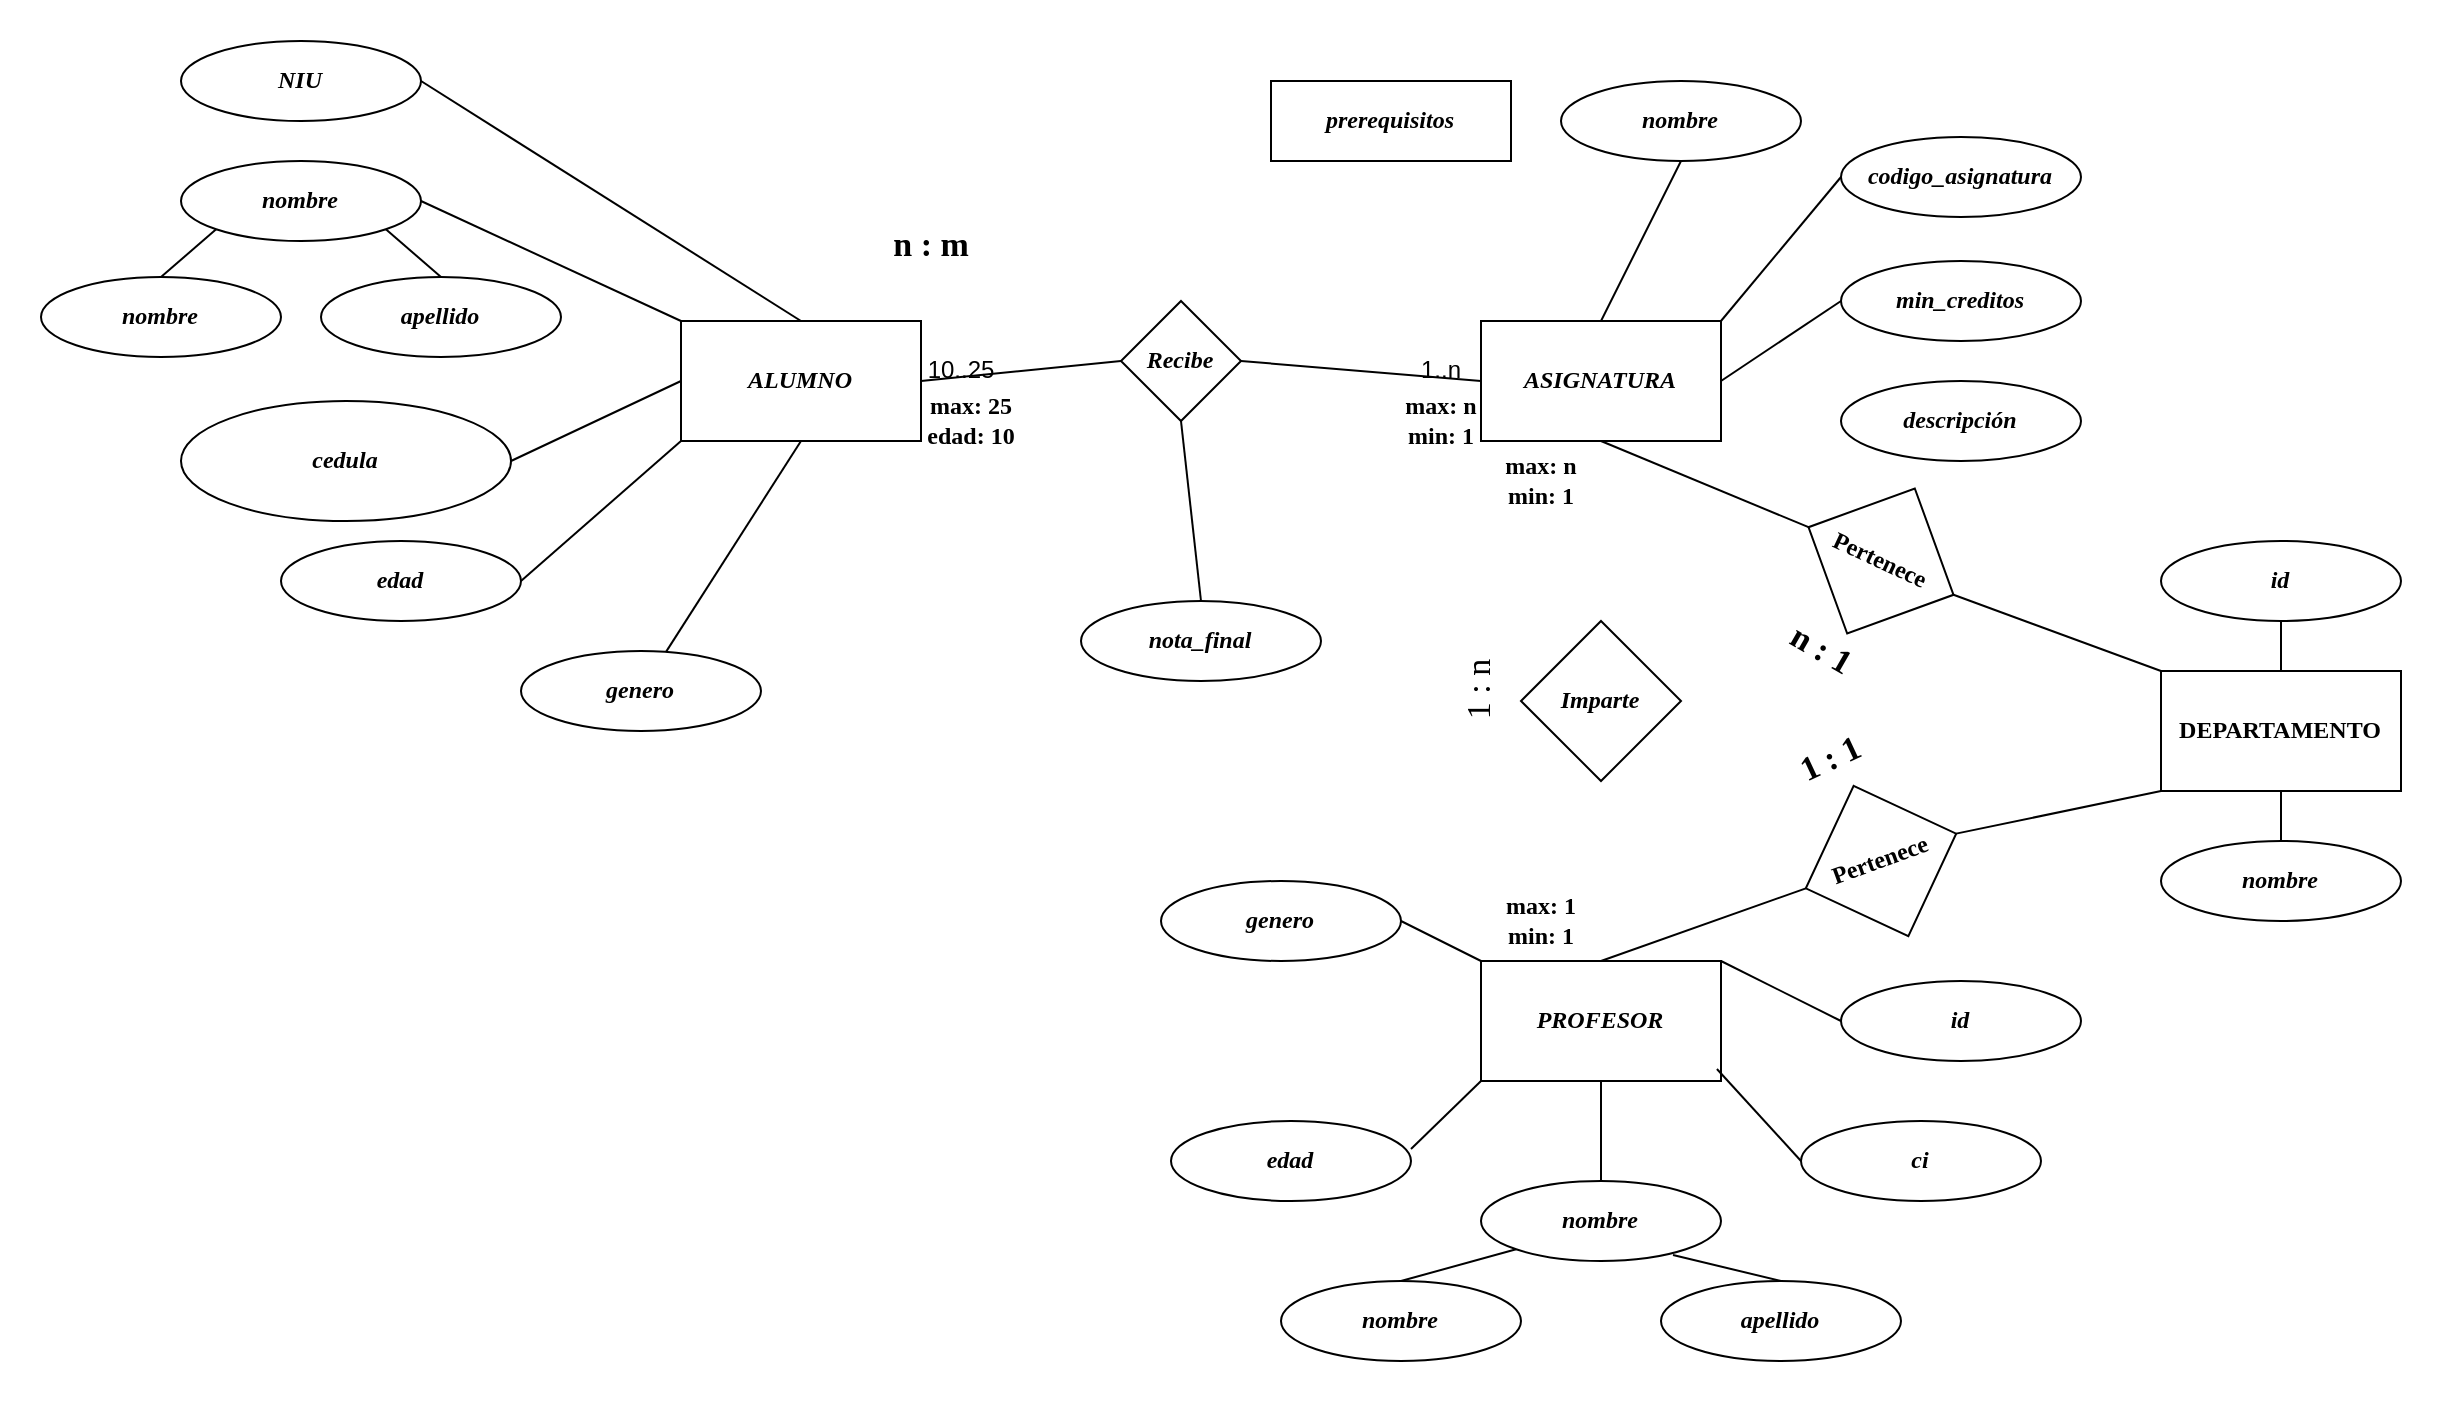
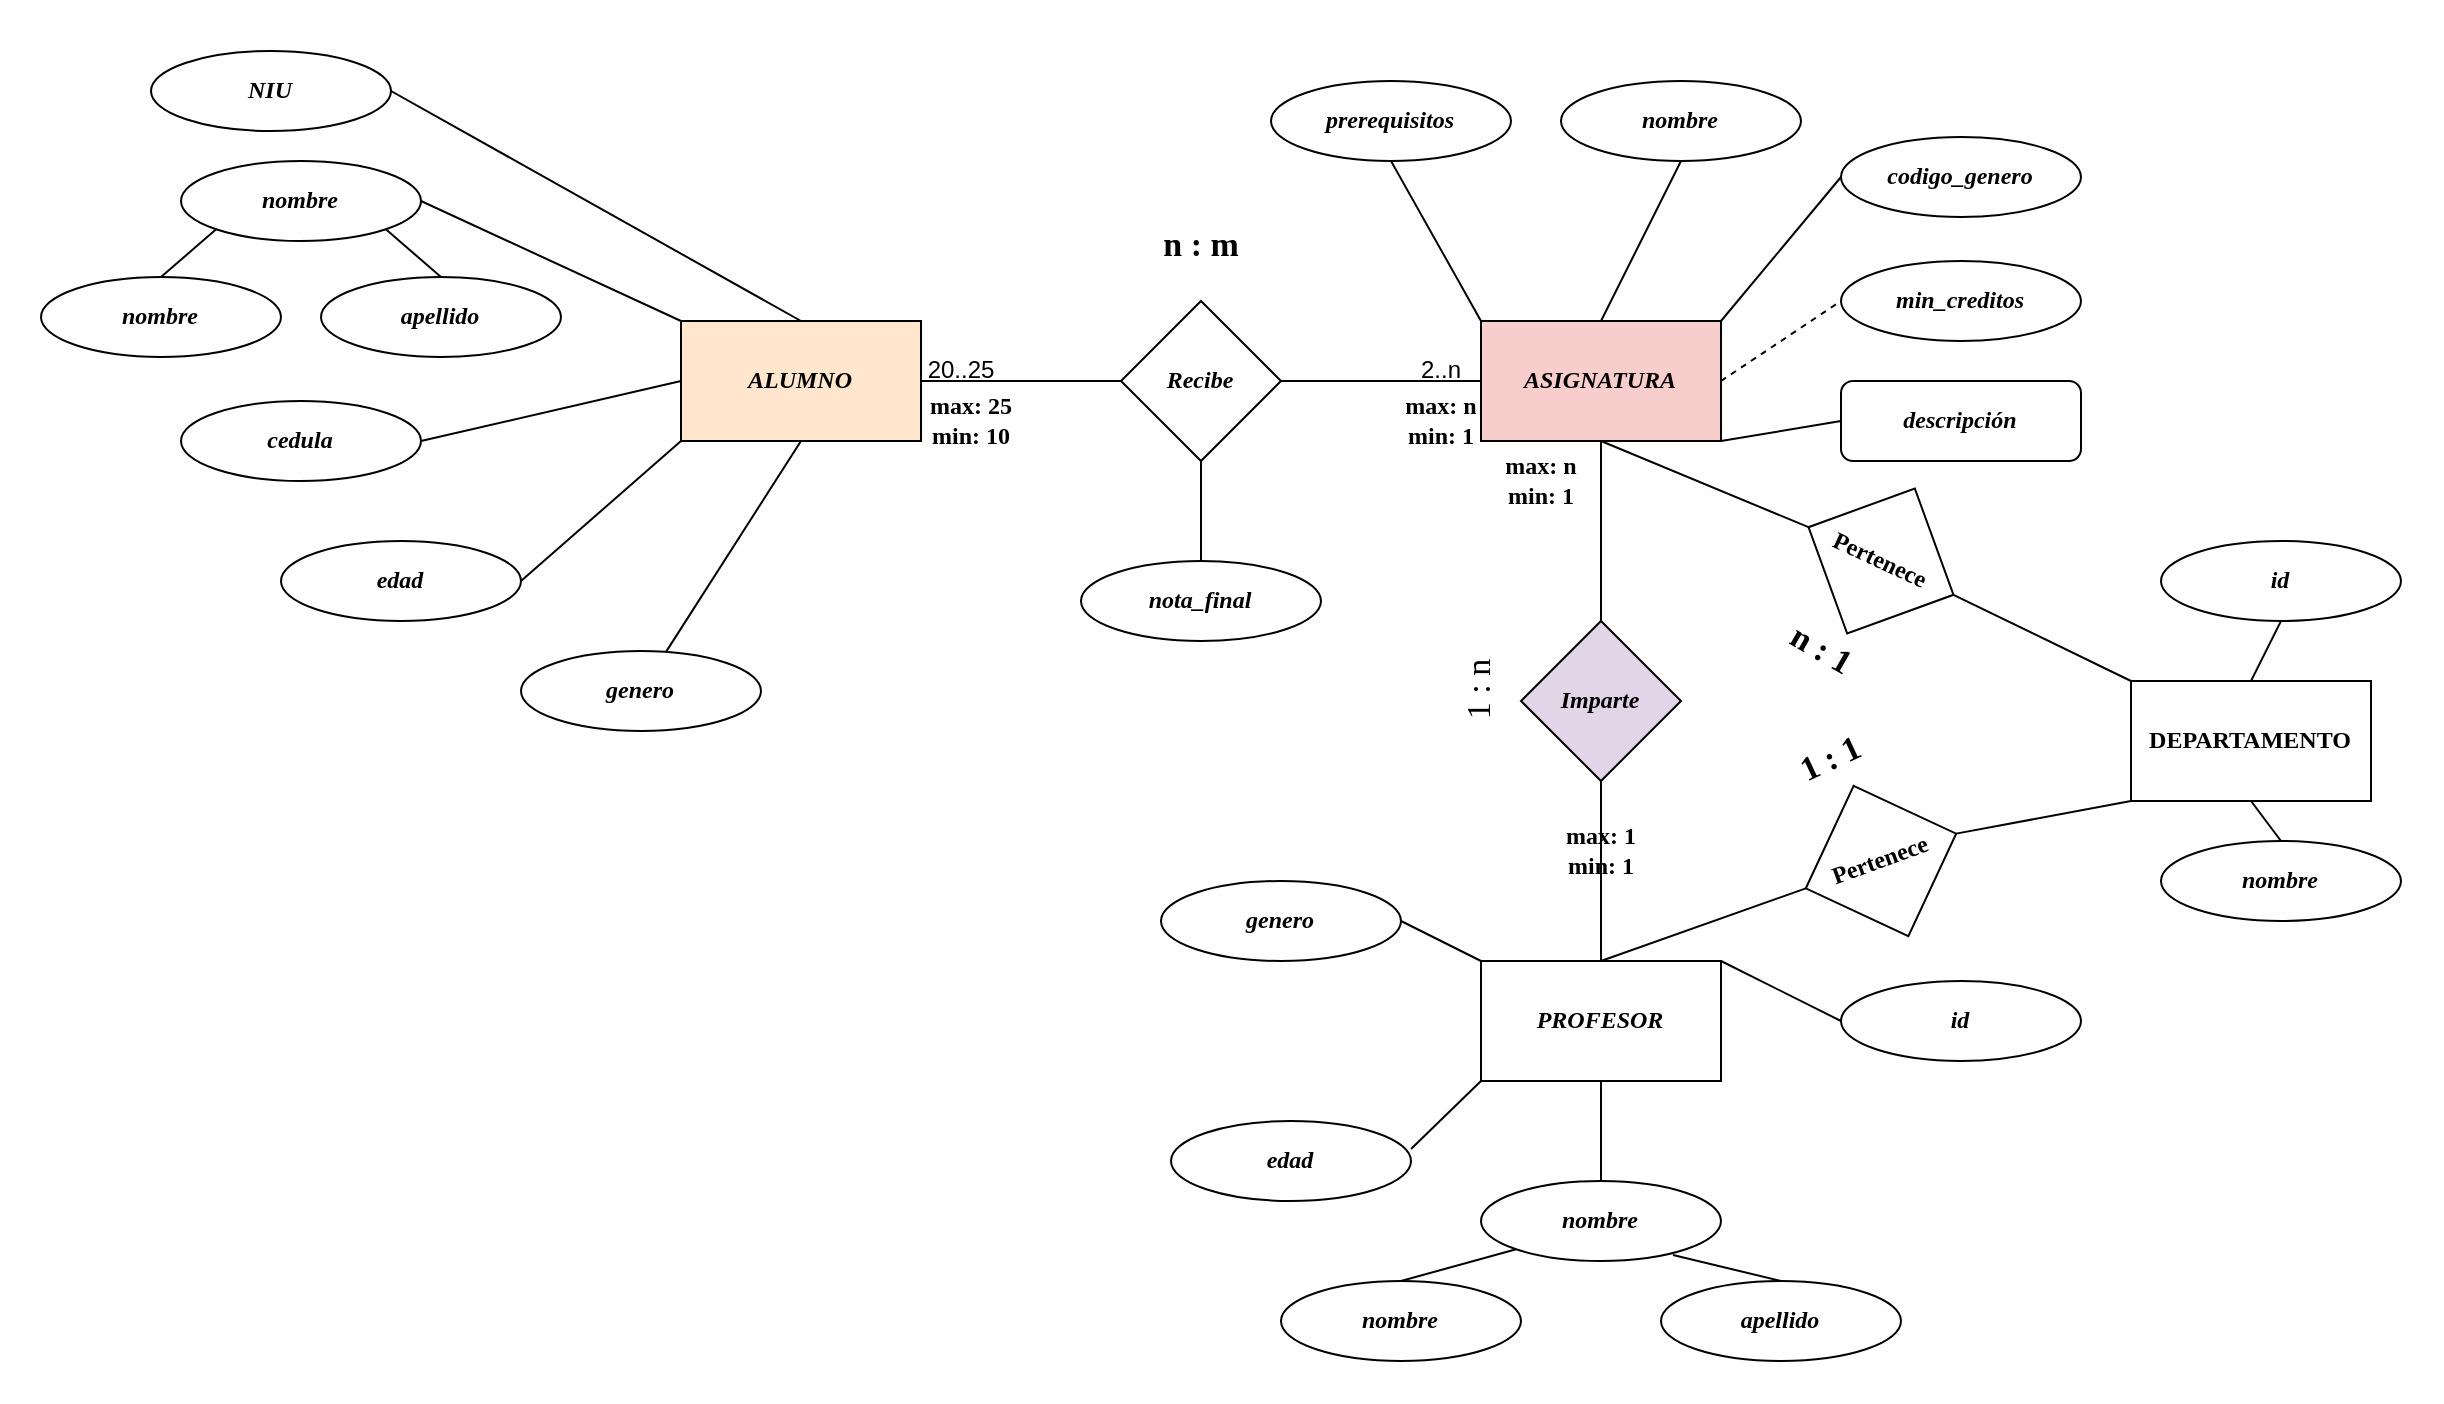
node "NIU": moved (301, 81) -> (271, 91)
node "prerequisitos": shape rectangle -> ellipse
node "codigo_asignatura": label "codigo_asignatura" -> "codigo_genero"
edge "prerequisitos" -- "ASIGNATURA": added
node "n : m": moved (931, 247) -> (1201, 247)
edge "min_creditos" -- "ASIGNATURA": style solid -> dashed
node "Recibe": size 120x120 -> 160x160
node "10..25": label "10..25" -> "20..25"
node "1..n": label "1..n" -> "2..n"
node "ALUMNO": fillcolor #ffffff -> #ffe6cc
node "ASIGNATURA": fillcolor #ffffff -> #f8cecc
node "max: 25 edad: 10": label "max: 25 edad: 10" -> "max: 25 min: 10"
node "descripción": shape ellipse -> rounded rectangle
edge "ASIGNATURA" -- "descripción": added
node "cedula": size 330x120 -> 240x80
edge "ASIGNATURA" -- "Imparte": added
node "nota_final": moved (1201, 641) -> (1201, 601)
node "Imparte": fillcolor #ffffff -> #e1d5e7
node "DEPARTAMENTO": moved (2281, 731) -> (2251, 741)
edge "Imparte" -- "PROFESOR": added
node "max: 1 min: 1": moved (1541, 921) -> (1601, 851)
edge "PROFESOR" -- "ci": removed
node "ci": removed
